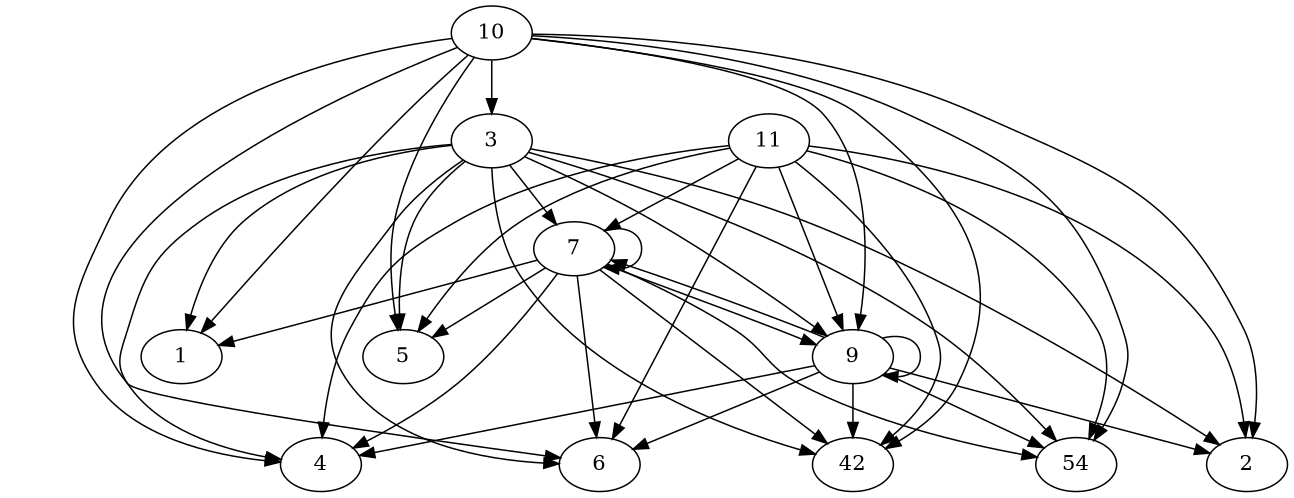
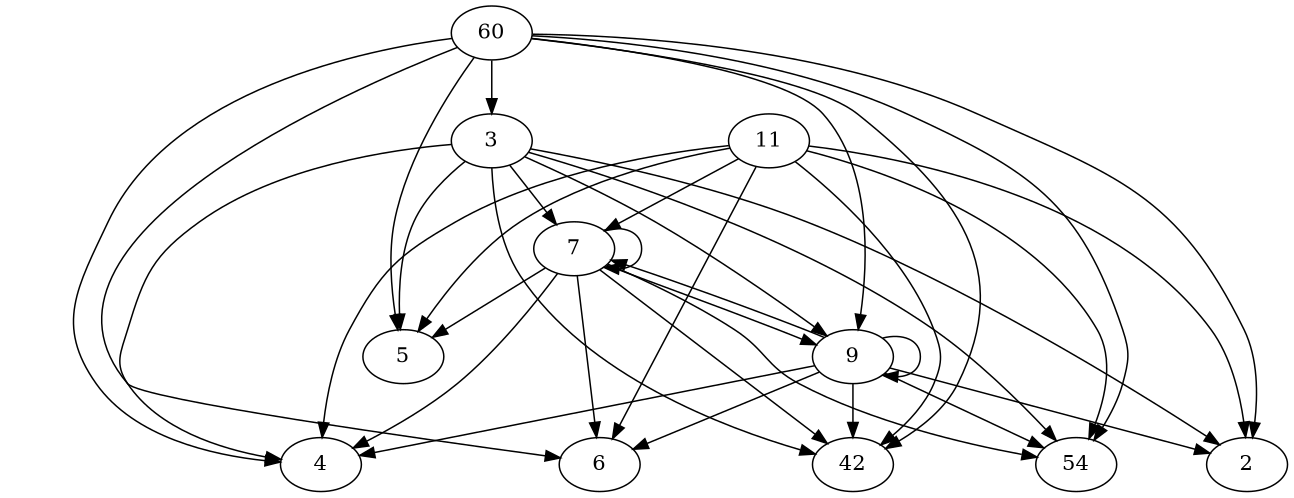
node "10": label "10" -> "60"
edge "11" -> "9": removed
edge "3" -> "6": removed
node "1": removed
